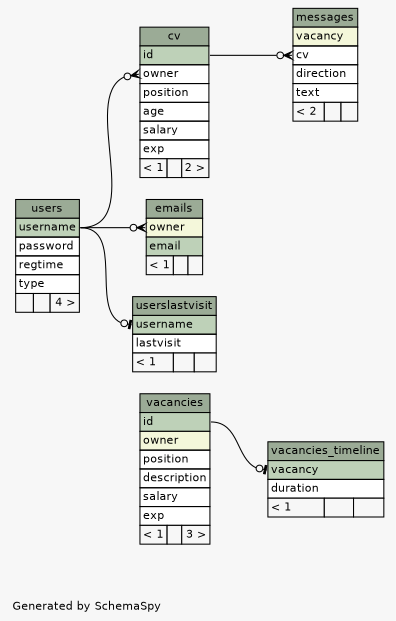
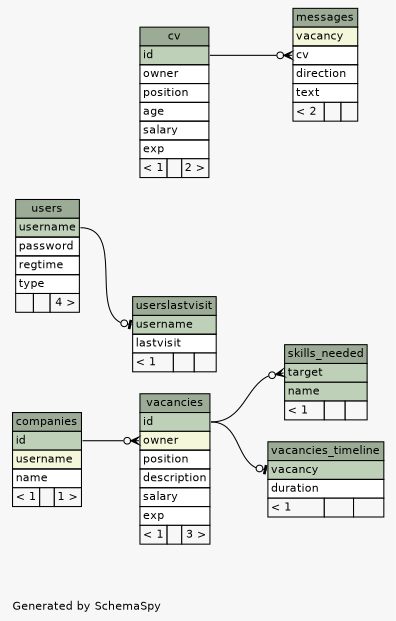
edge "users" -> "cv": removed
node "emails": removed
node "skills_needed": added
node "companies": added
